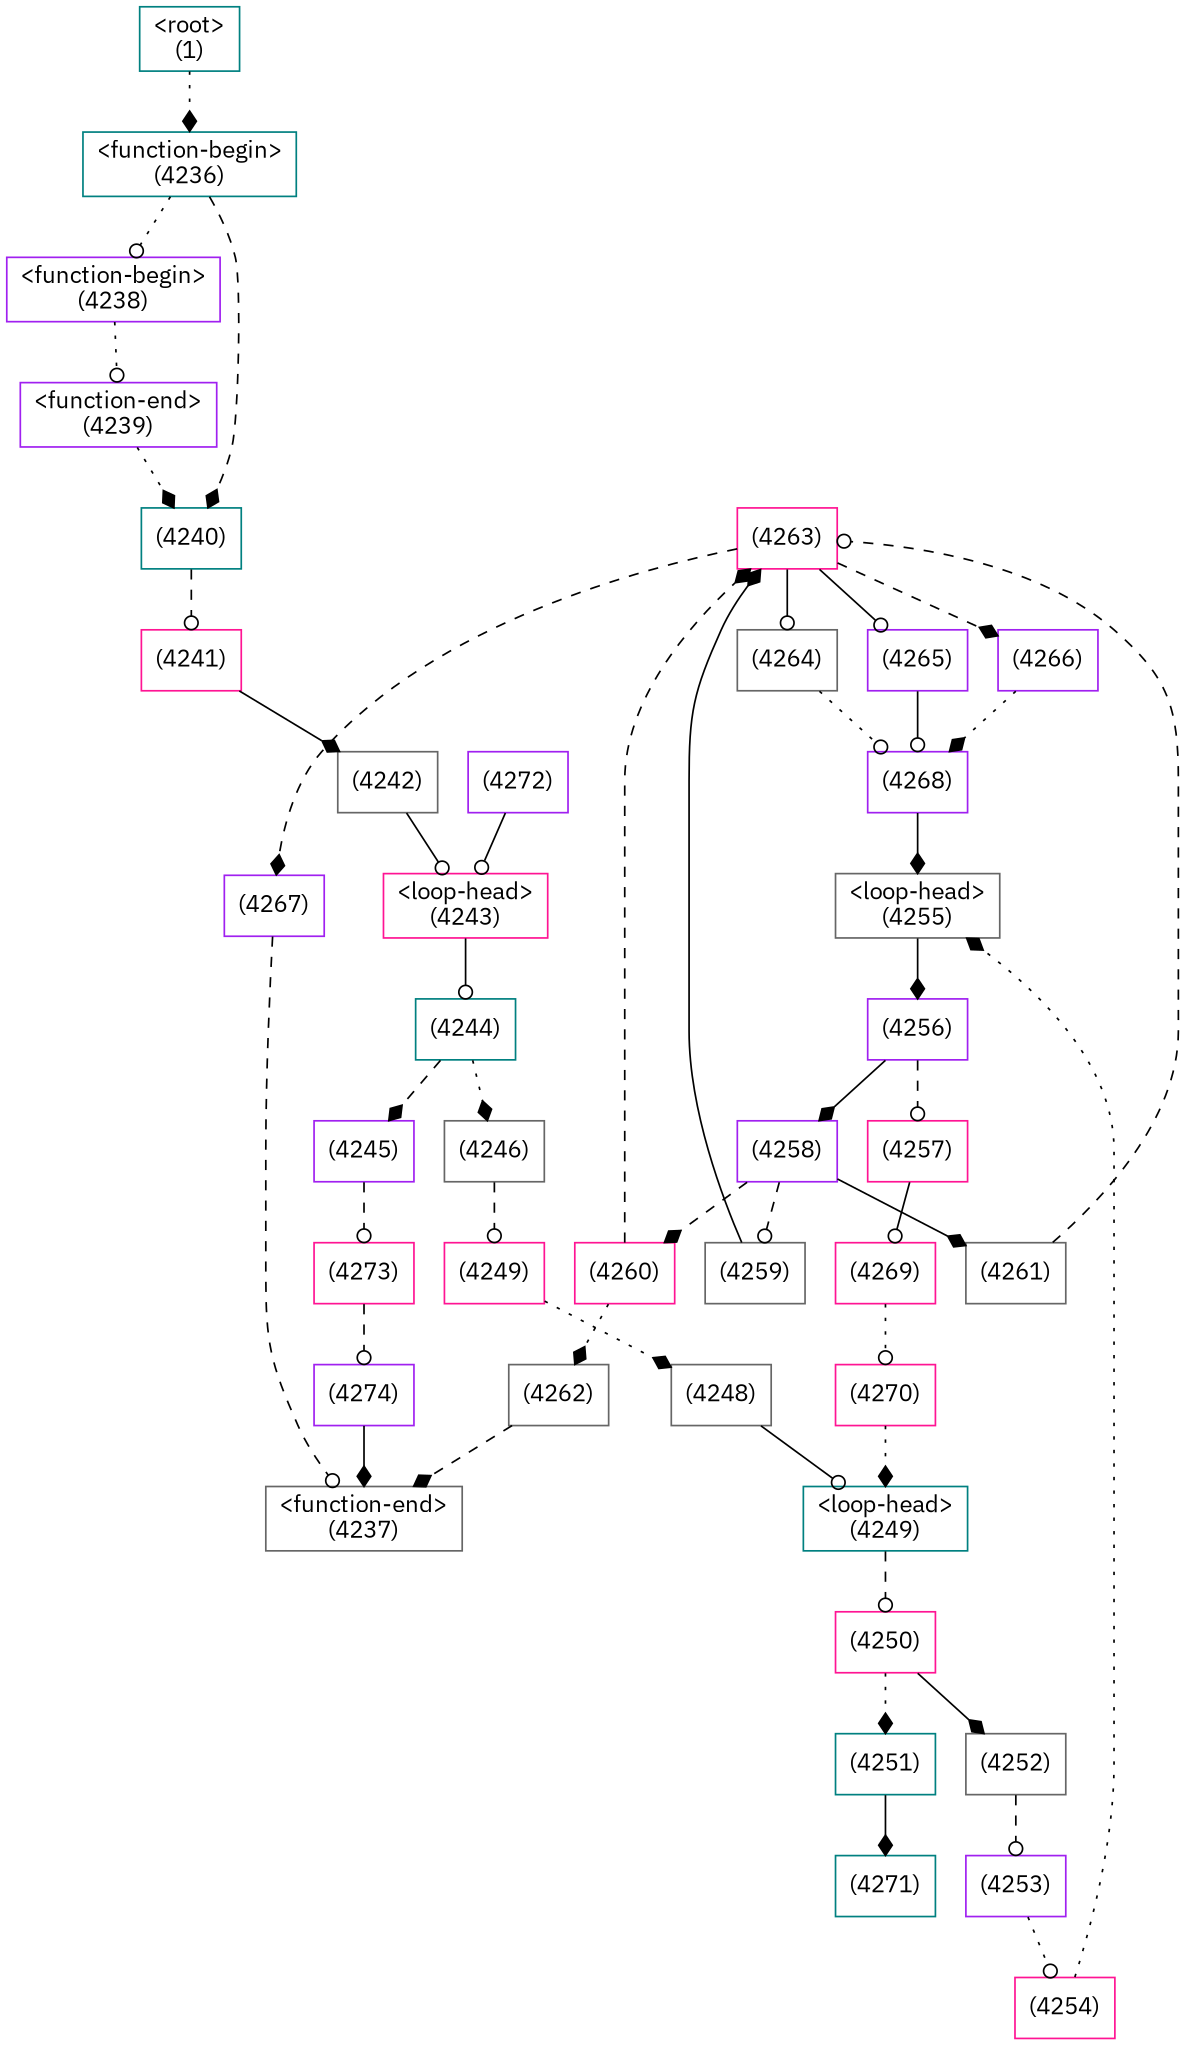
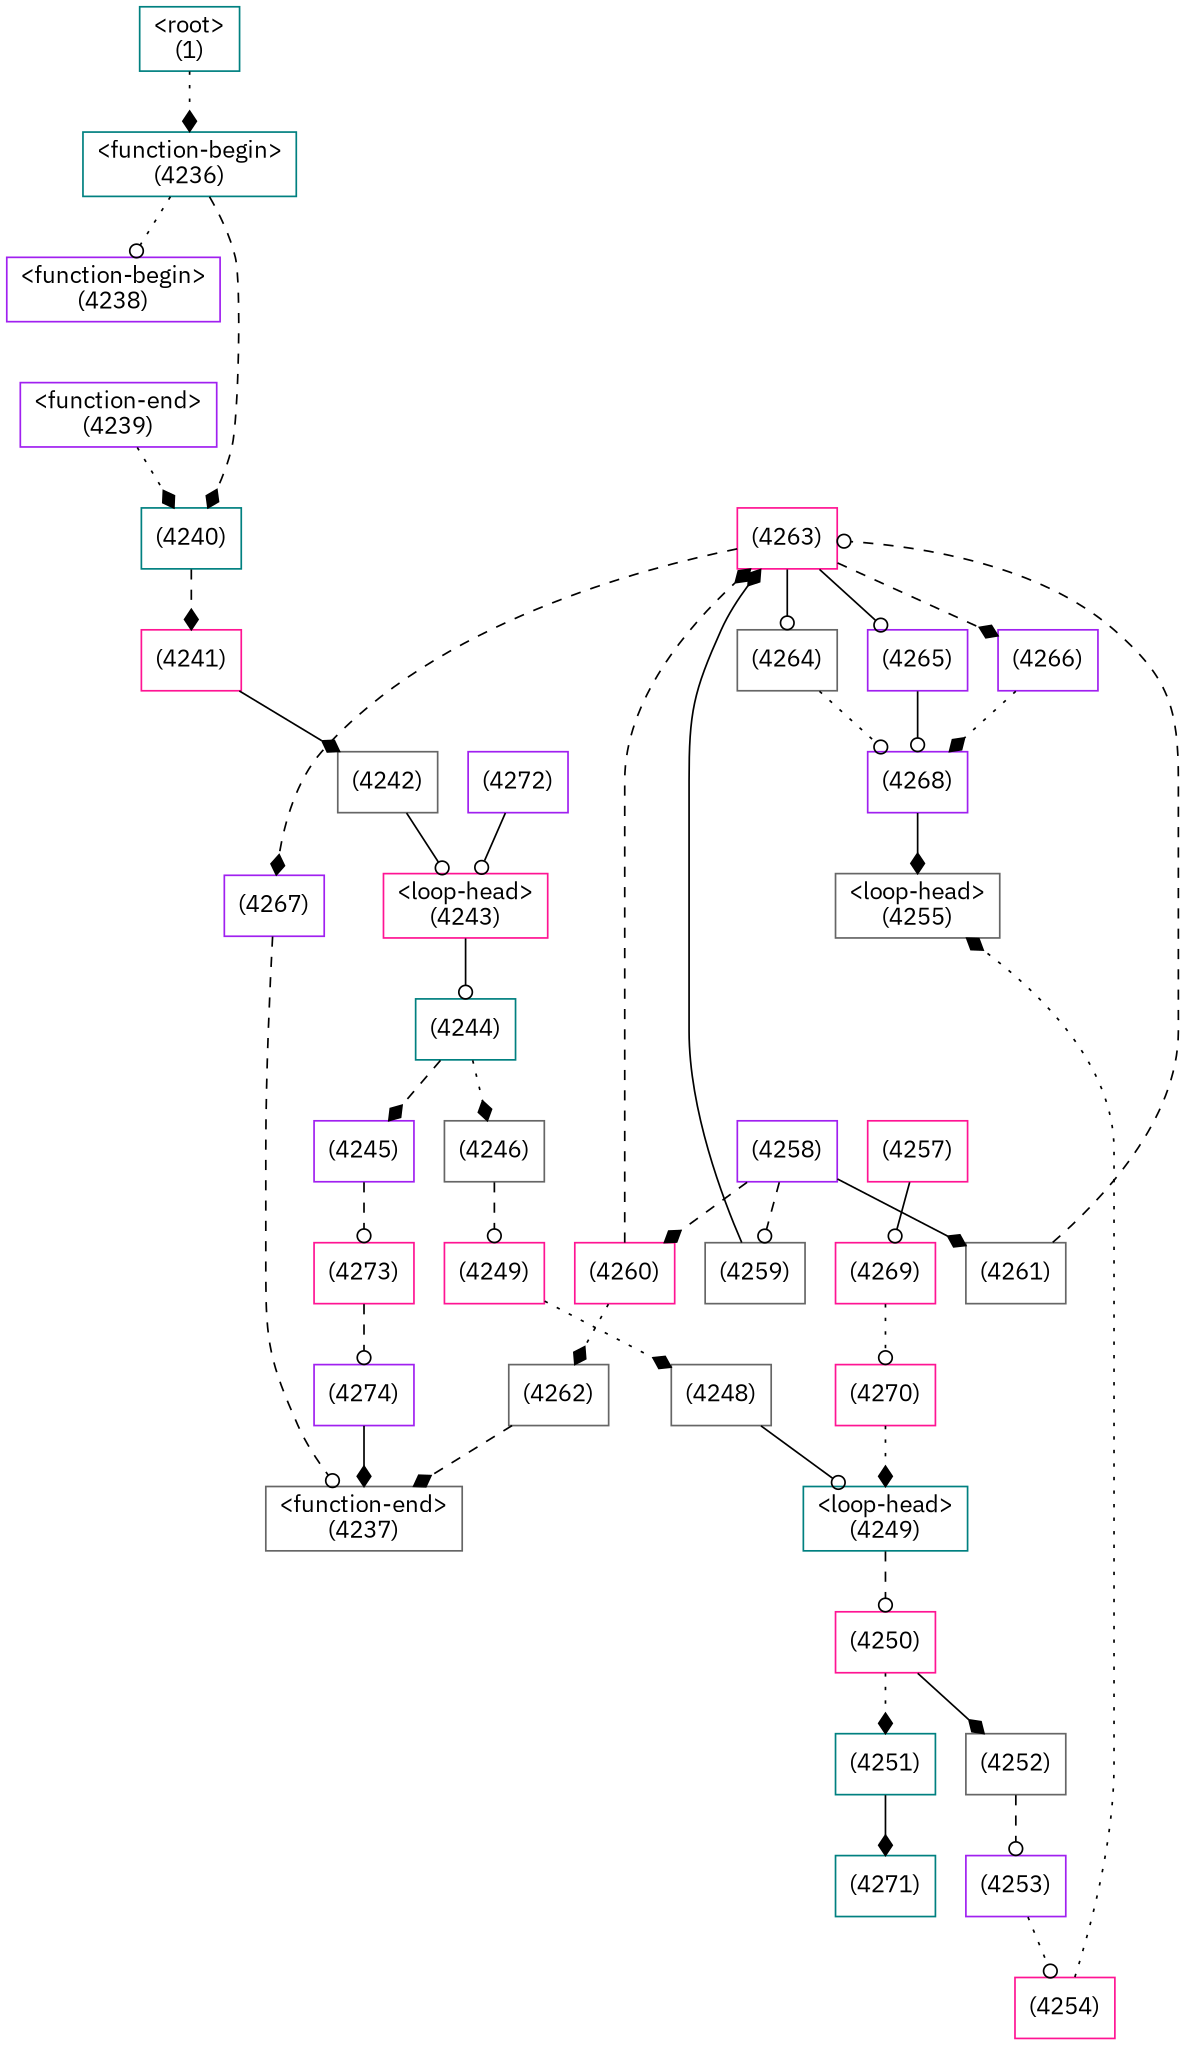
edge "<function-begin> (4238)" -> "<function-end> (4239)": removed
edge "(4240)" -> "(4241)": arrowhead odot -> diamond
node "(4256)": removed
